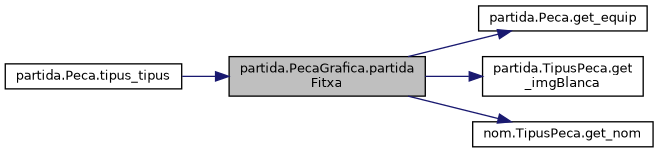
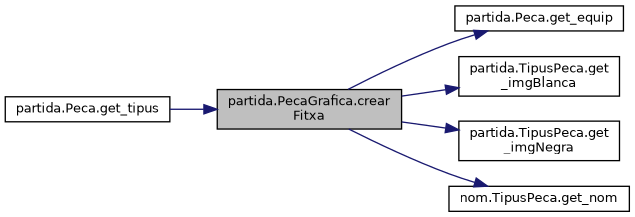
node "partida.Peca.tipus_tipus": label "partida.Peca.tipus_tipus" -> "partida.Peca.get_tipus"
node "partida.PecaGrafica.partida Fitxa": label "partida.PecaGrafica.partida Fitxa" -> "partida.PecaGrafica.crear Fitxa"
node "partida.TipusPeca.get _imgNegra": added
